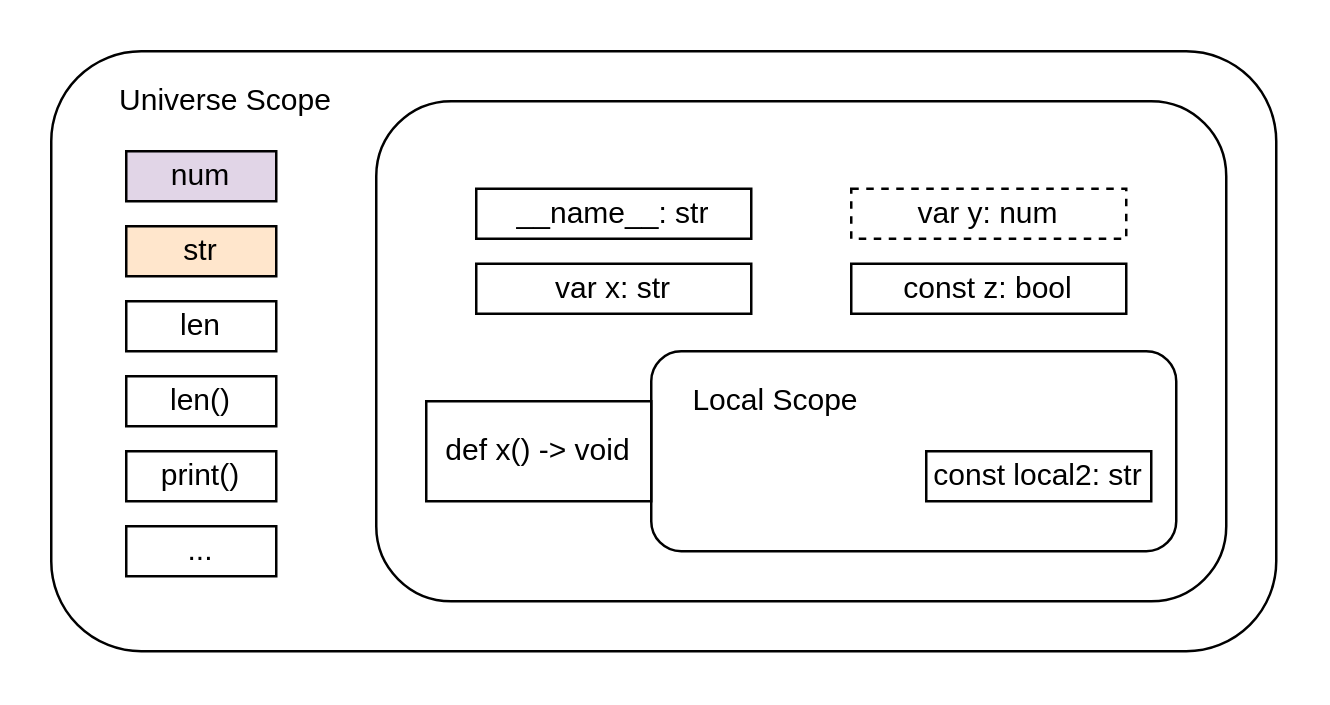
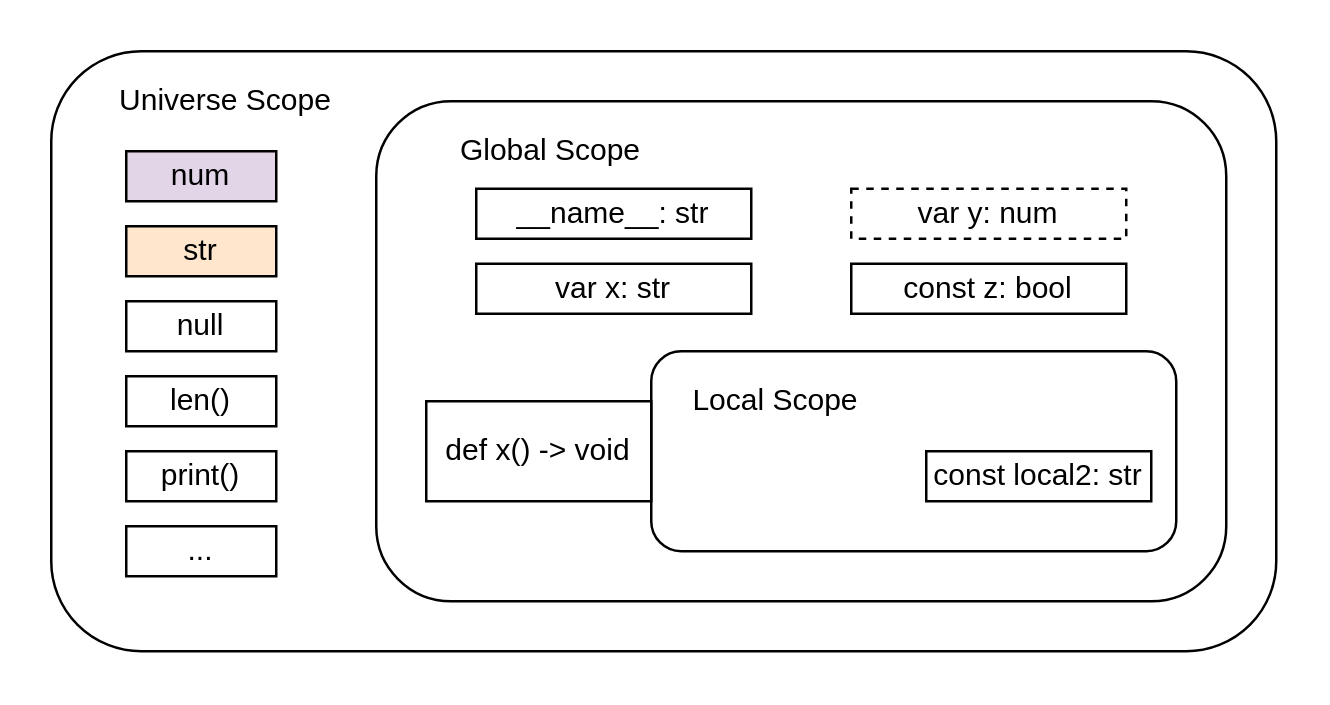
node "Global Scope": added
node "len": label "len" -> "null"
